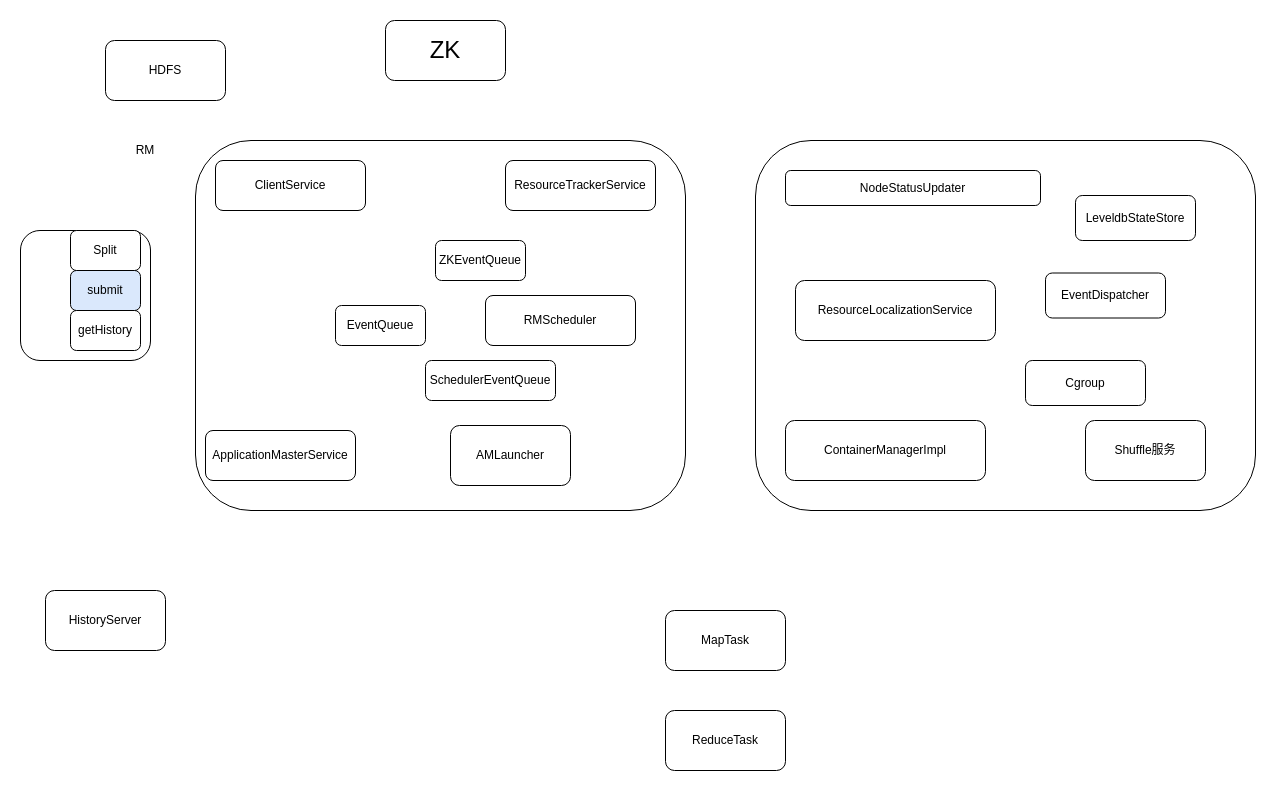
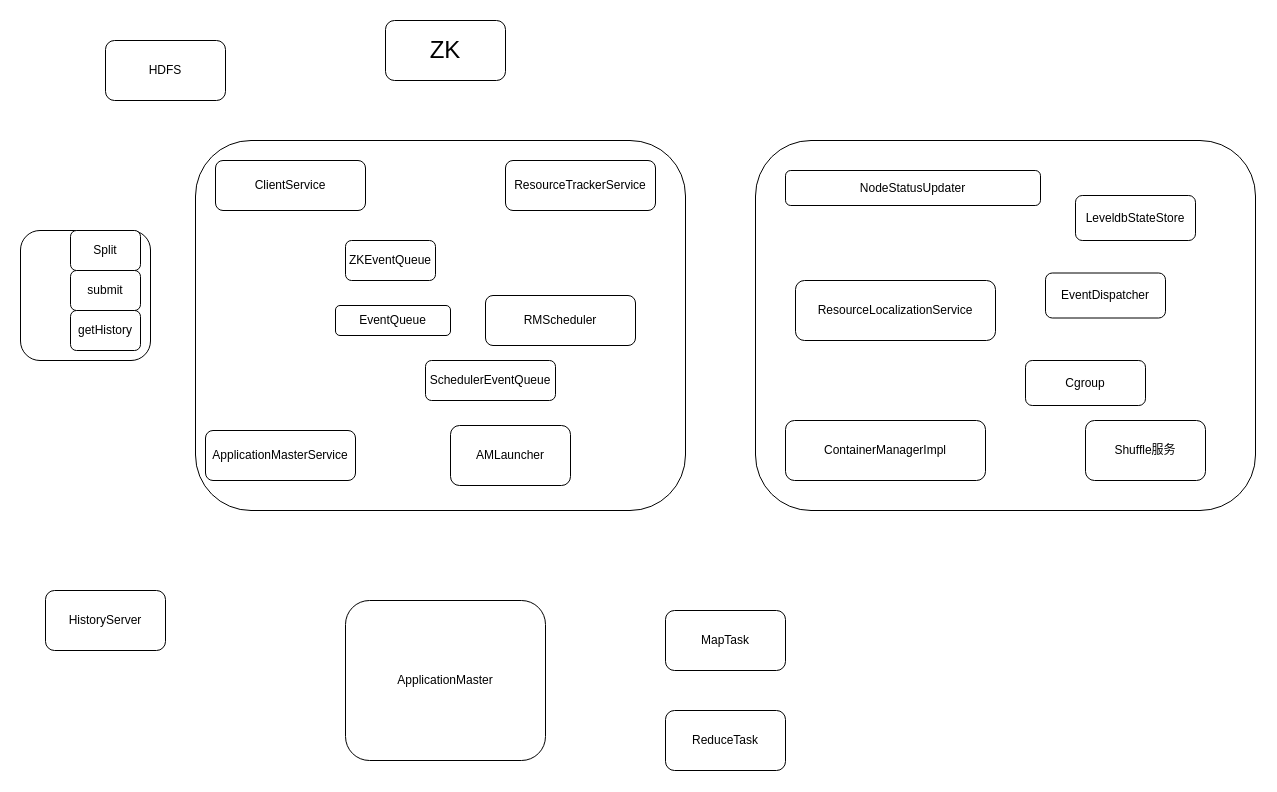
node "RM": removed
node "ZKEventQueue": moved (481, 261) -> (391, 261)
node "submit": fillcolor #dae8fc -> #ffffff
node "EventQueue": size 90x40 -> 115x30
node "ApplicationMaster": added
